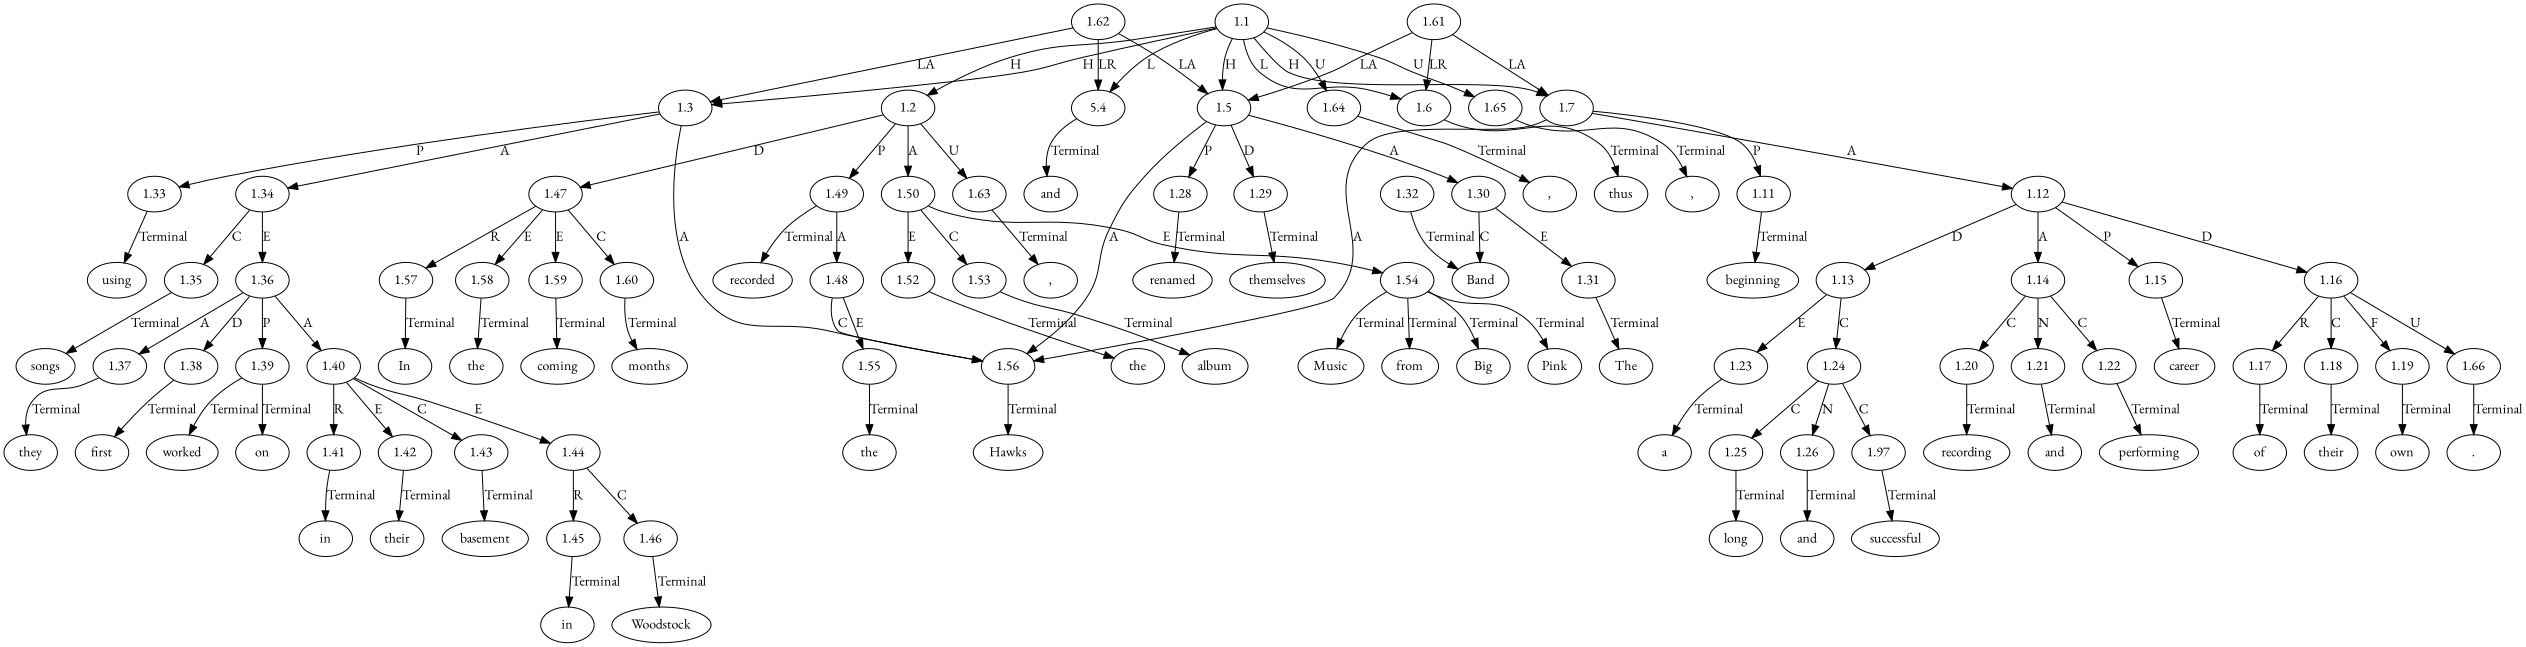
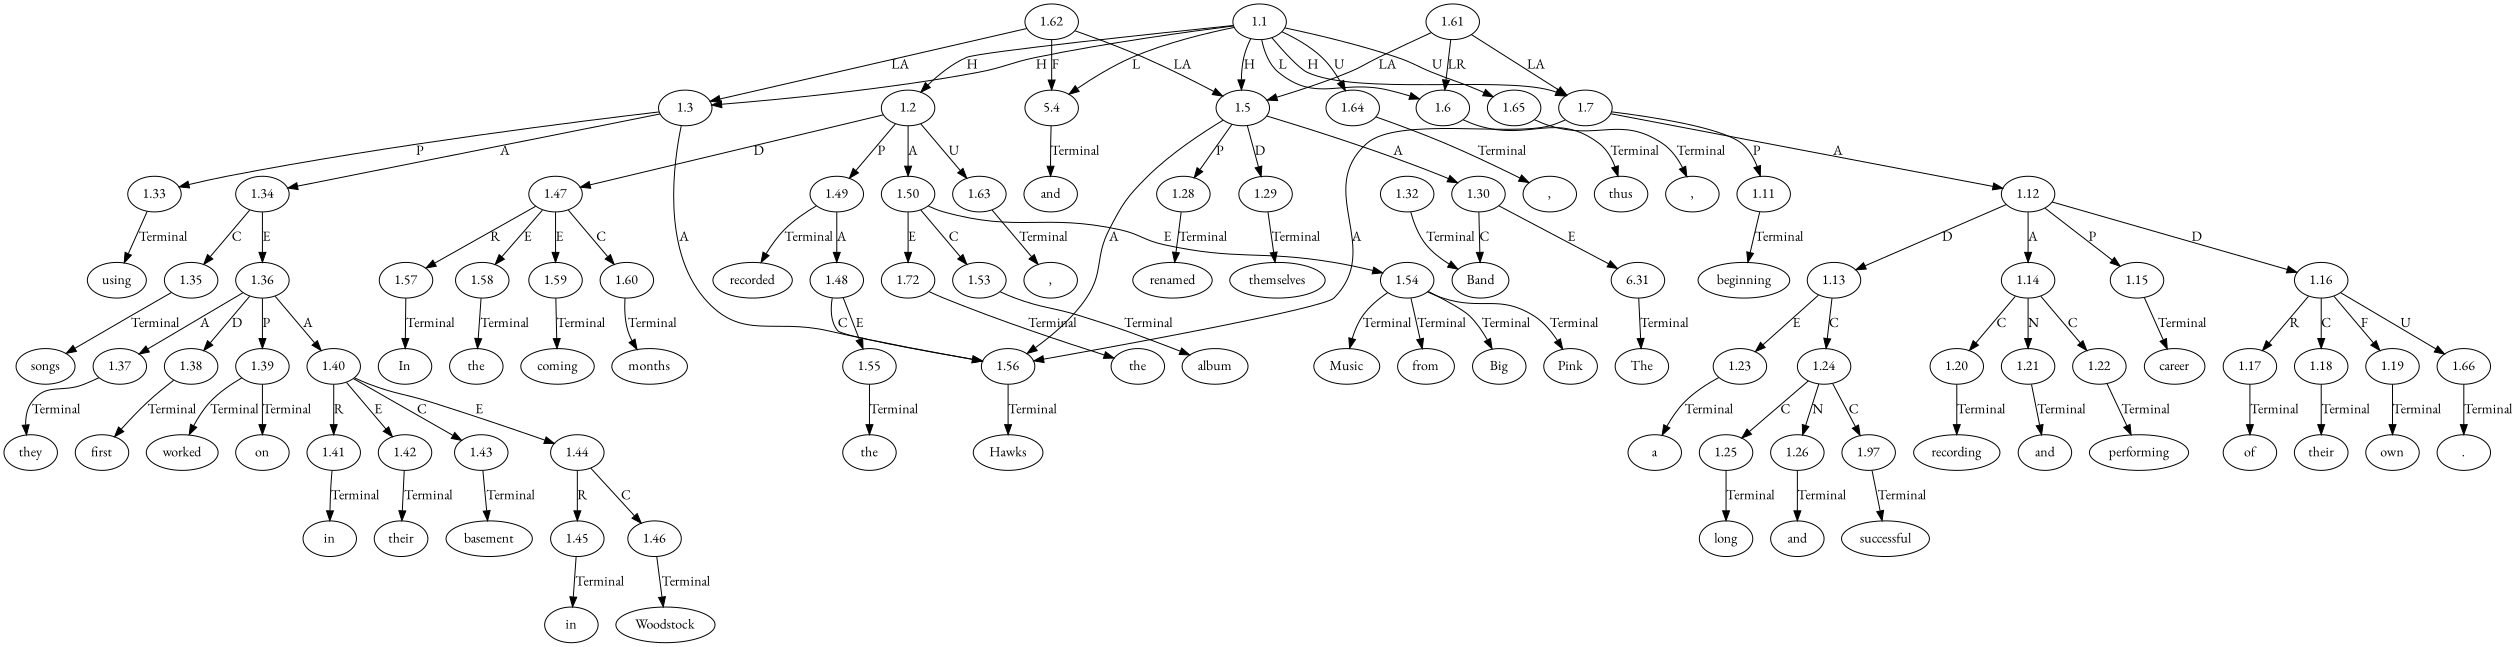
edge "1.62" -> "5.4": label "LR" -> "F"
node "1.52": label "1.52" -> "1.72"
node "1.31": label "1.31" -> "6.31"
